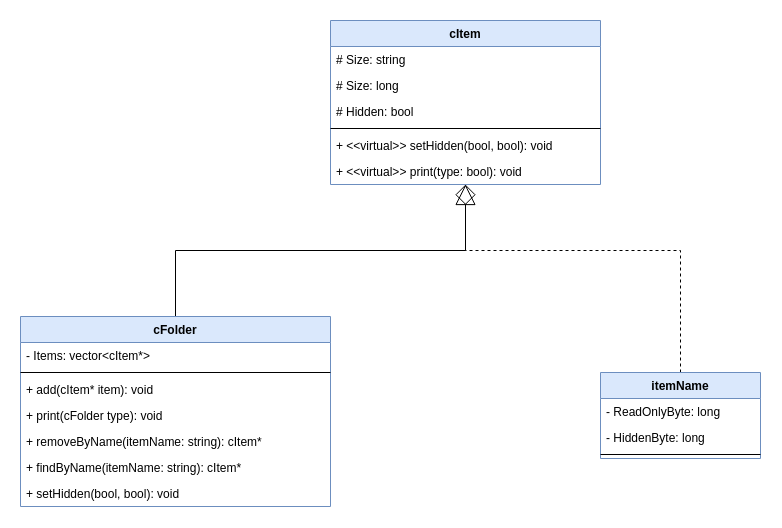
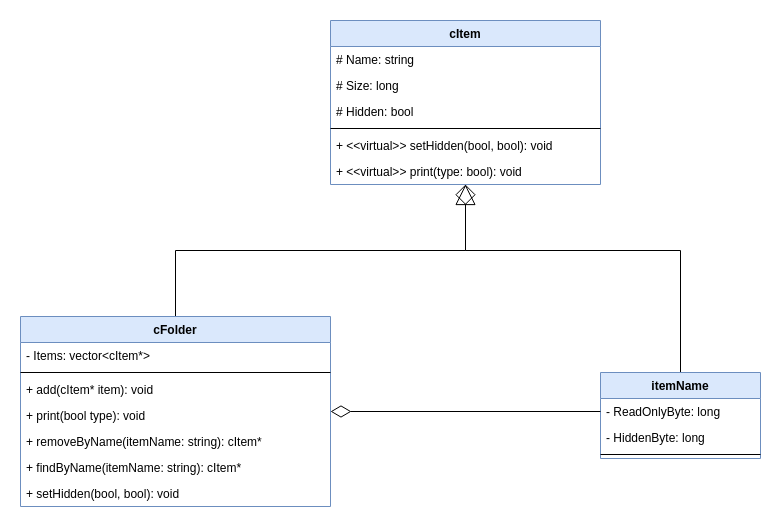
node "# Size: string": label "# Size: string" -> "# Name: string"
edge "itemName" -> "cItem": style dashed -> solid
edge "- ReadOnlyByte: long" -> "cFolder": added
node "+ print(cFolder type): void": label "+ print(cFolder type): void" -> "+ print(bool type): void"
